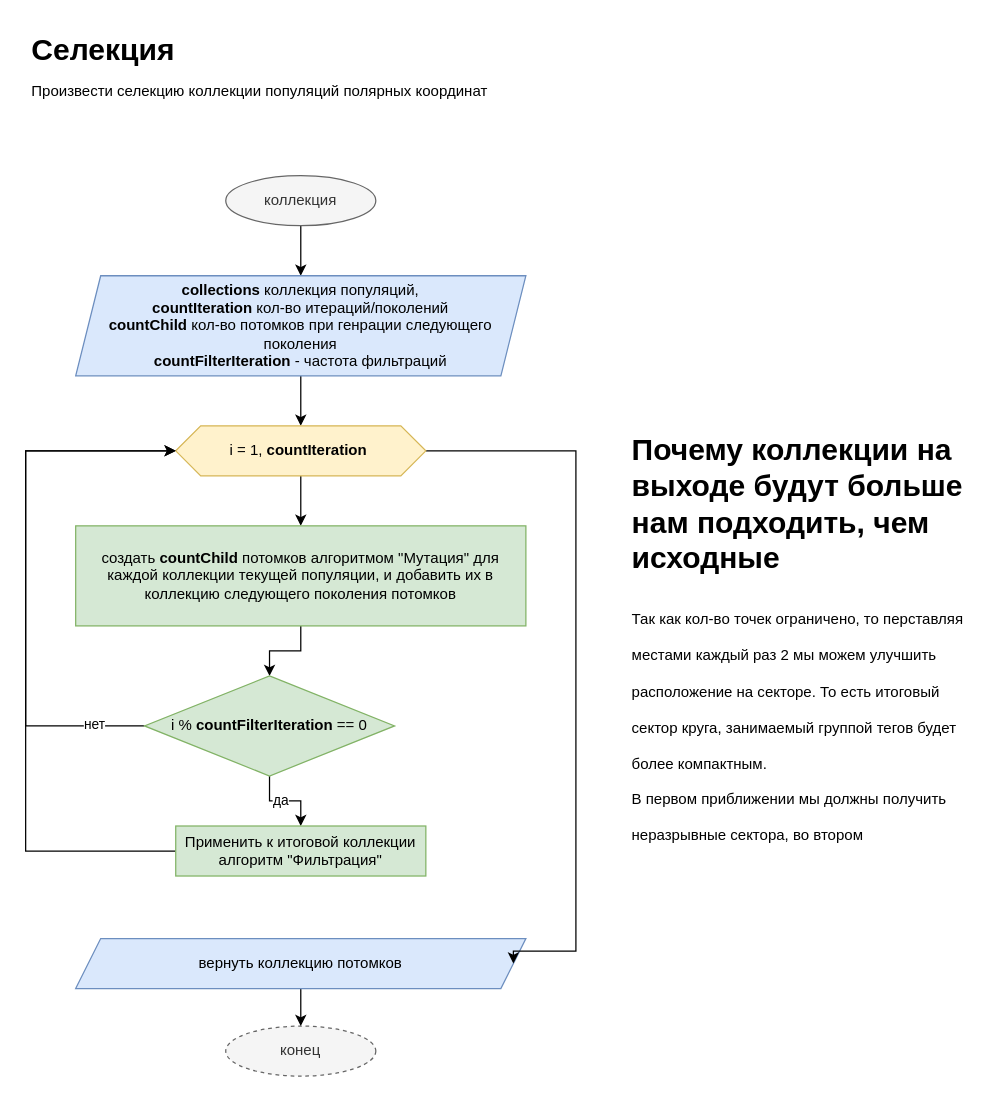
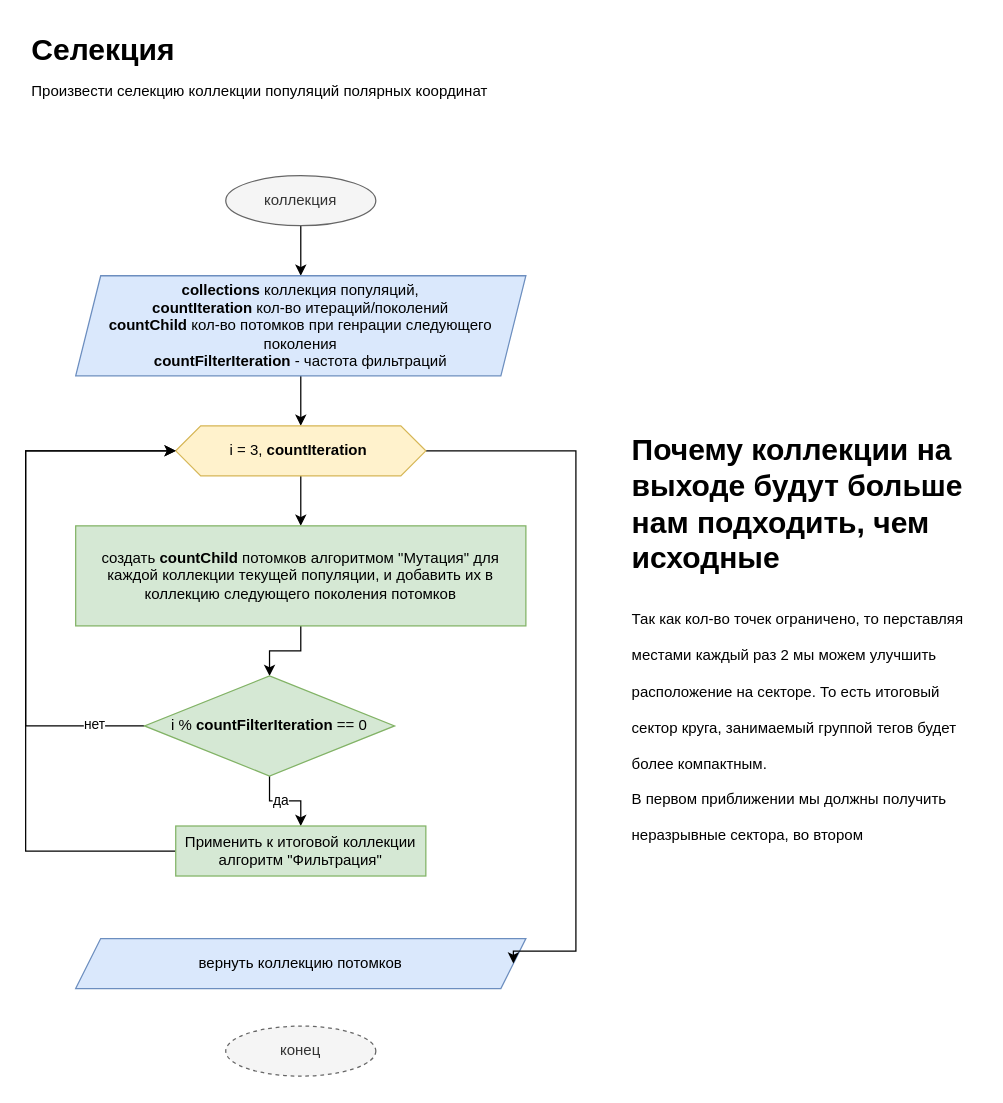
node "i = 1, countIteration": label "i = 1, countIteration" -> "i = 3, countIteration"
edge "вернуть коллекцию потомков" -> "конец": removed
